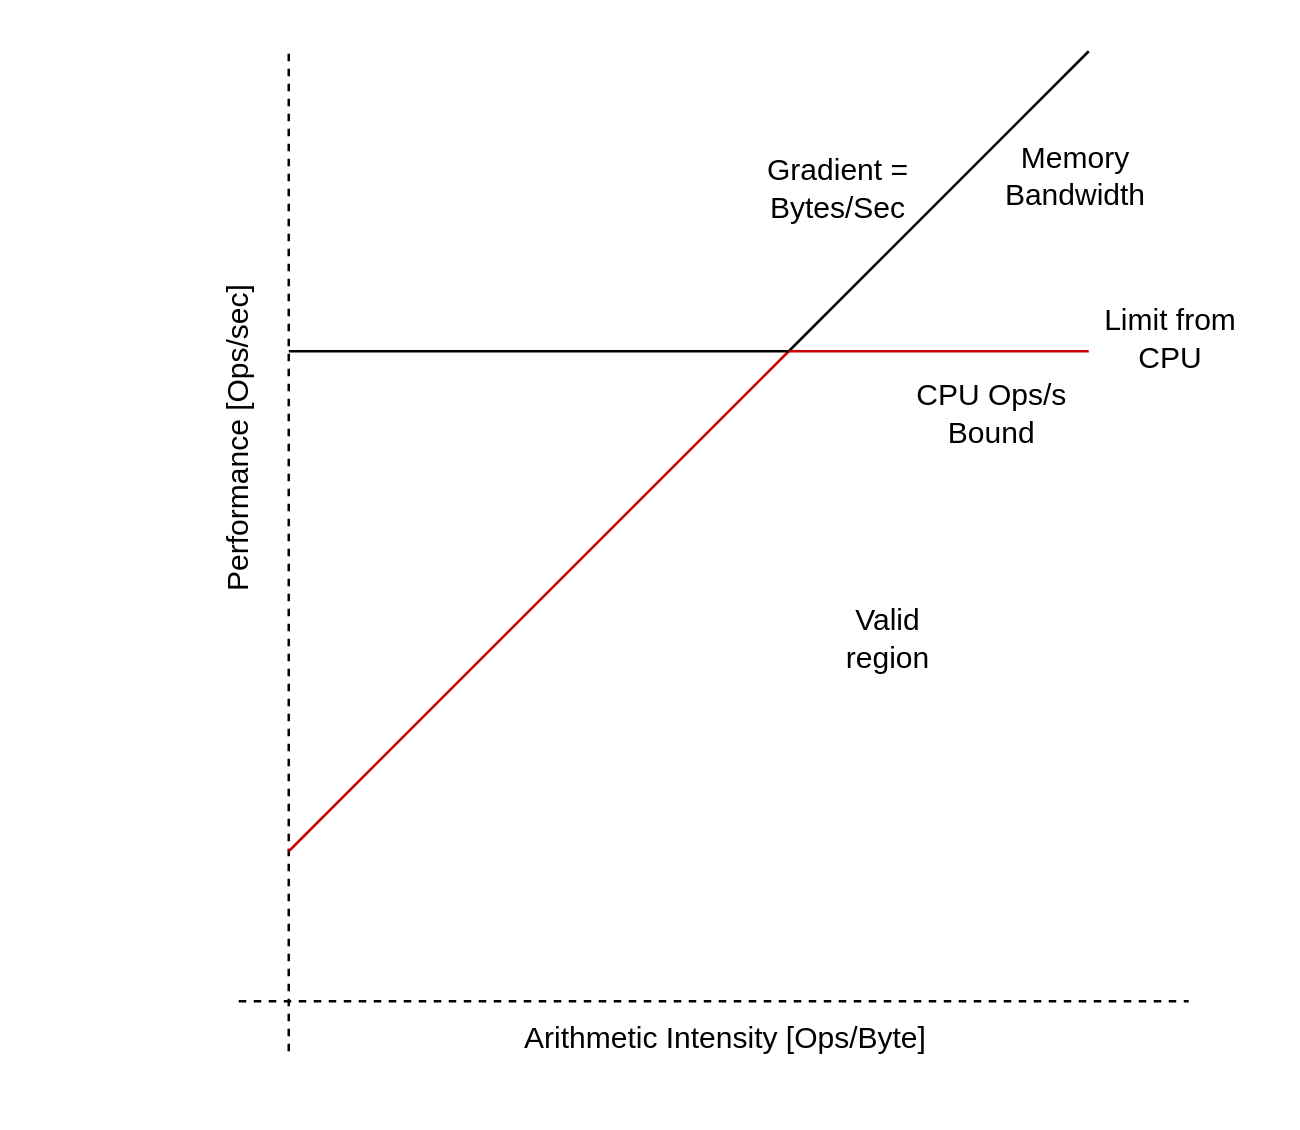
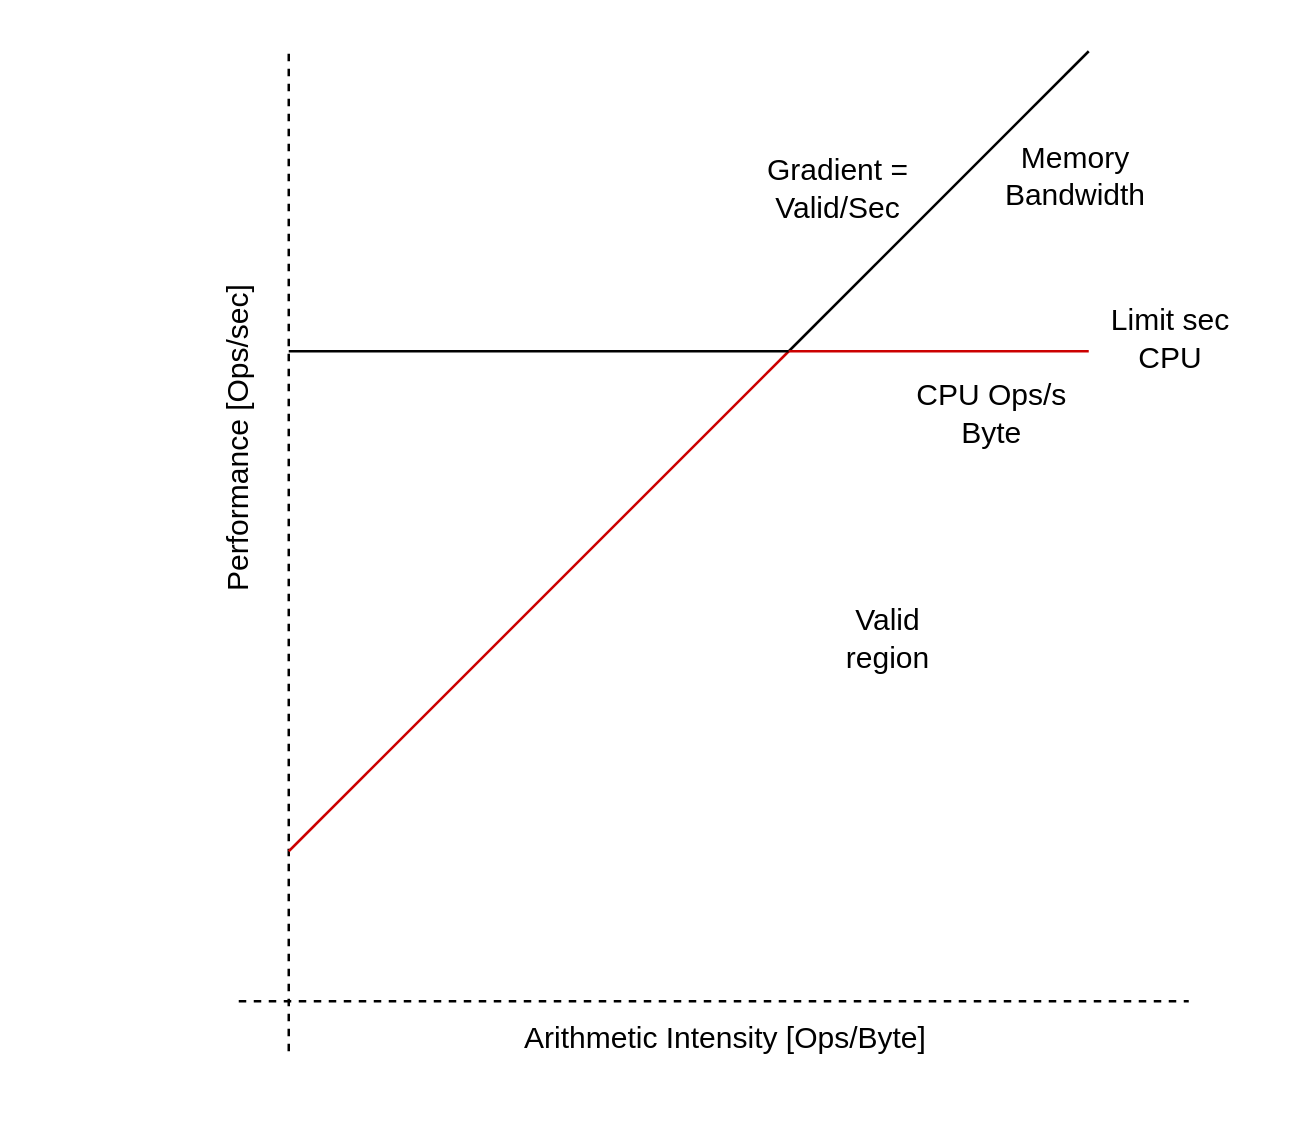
node "Gradient = Bytes/Sec": label "Gradient = Bytes/Sec" -> "Gradient = Valid/Sec"
node "Limit from CPU": label "Limit from CPU" -> "Limit sec CPU"
node "CPU Ops/s Bound": label "CPU Ops/s Bound" -> "CPU Ops/s Byte"
